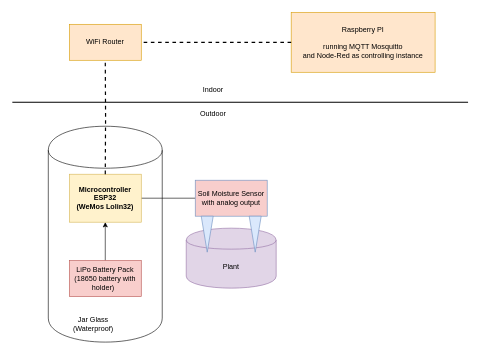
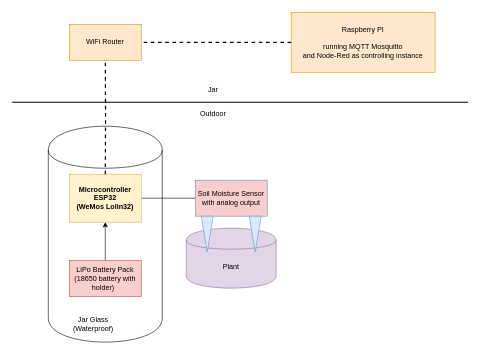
node "Indoor": label "Indoor" -> "Jar"
